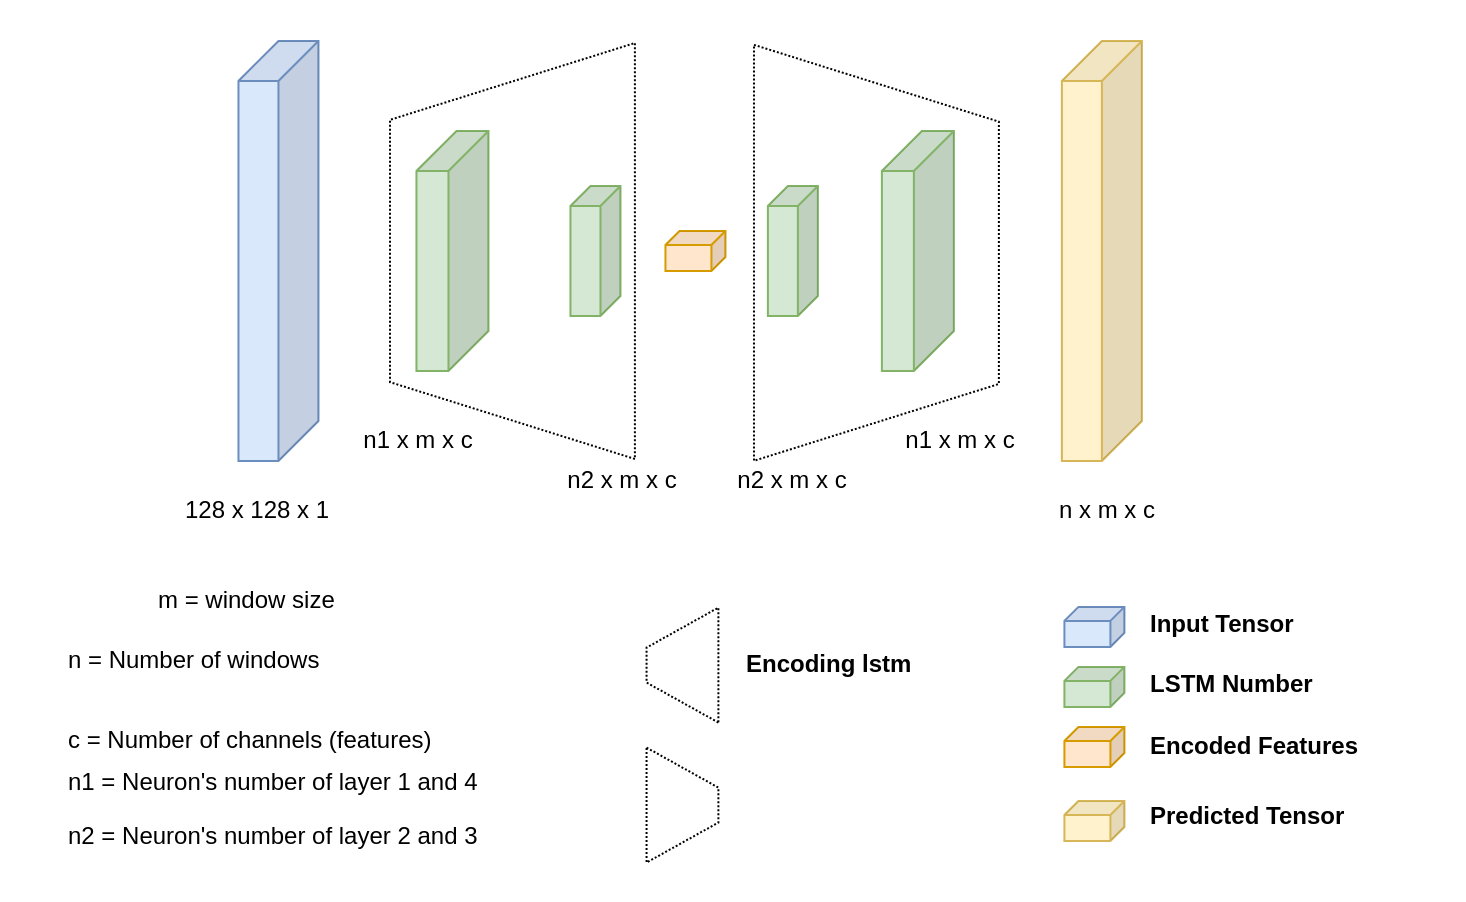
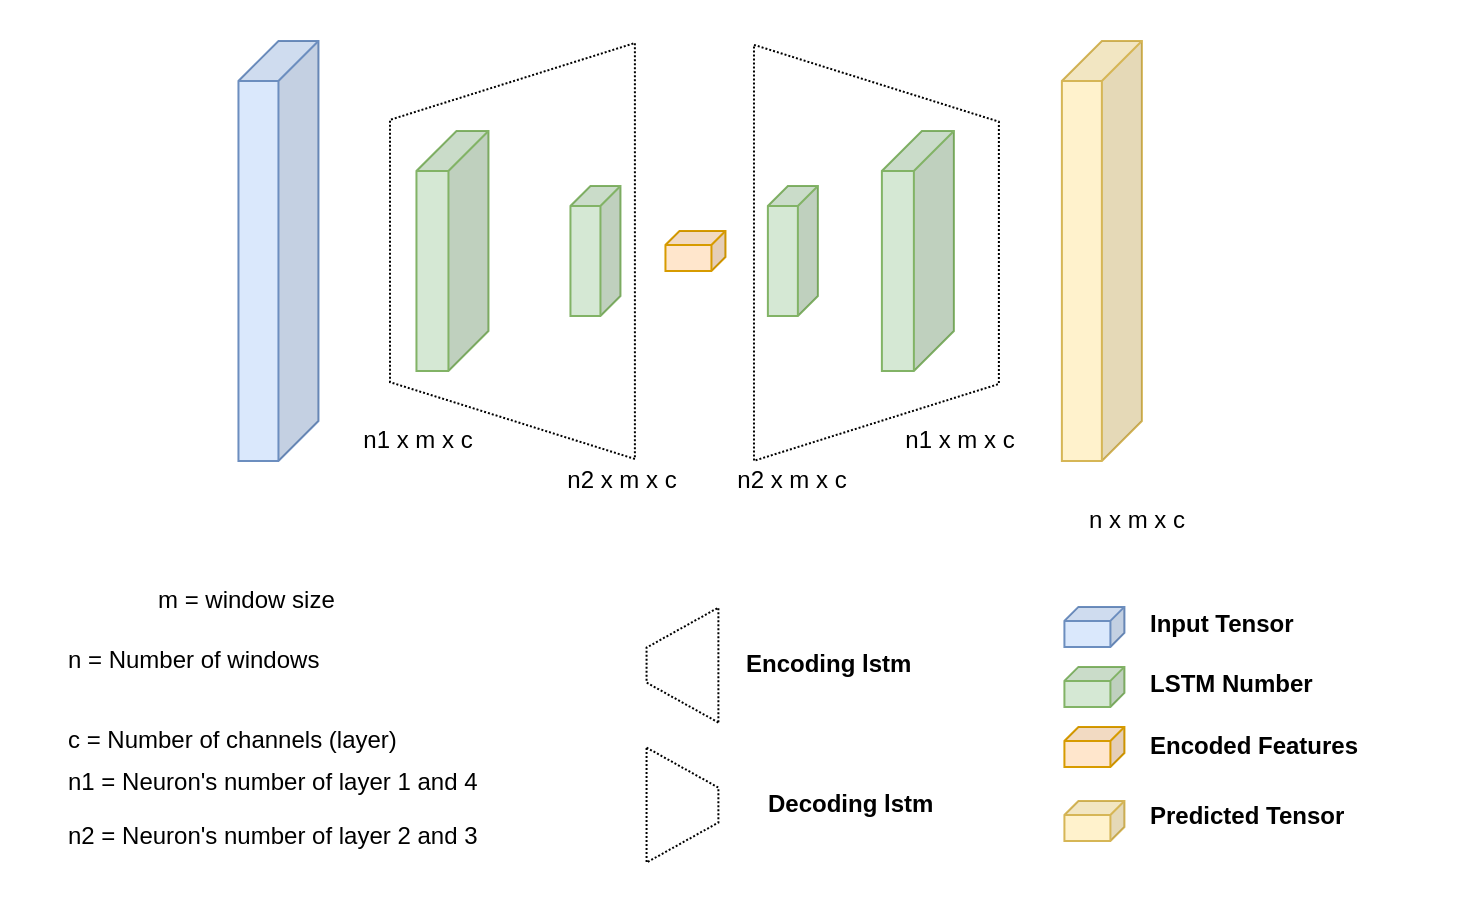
node "128 x 128 x 1": removed
node "n x m x c": moved (1107, 511) -> (1137, 521)
node "c = Number of channels (features)": label "c = Number of channels (features)" -> "c = Number of channels (layer)"
node "Decoding lstm": added
